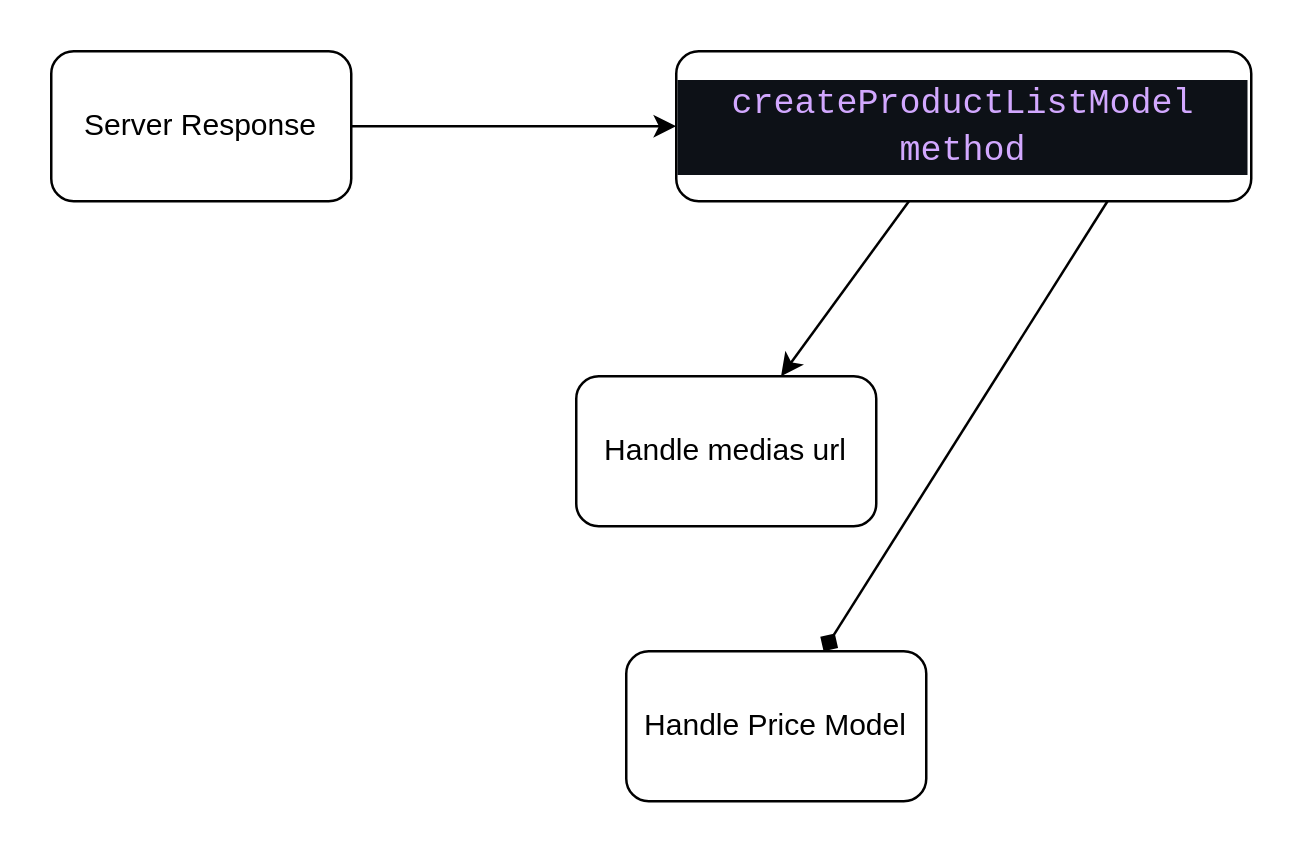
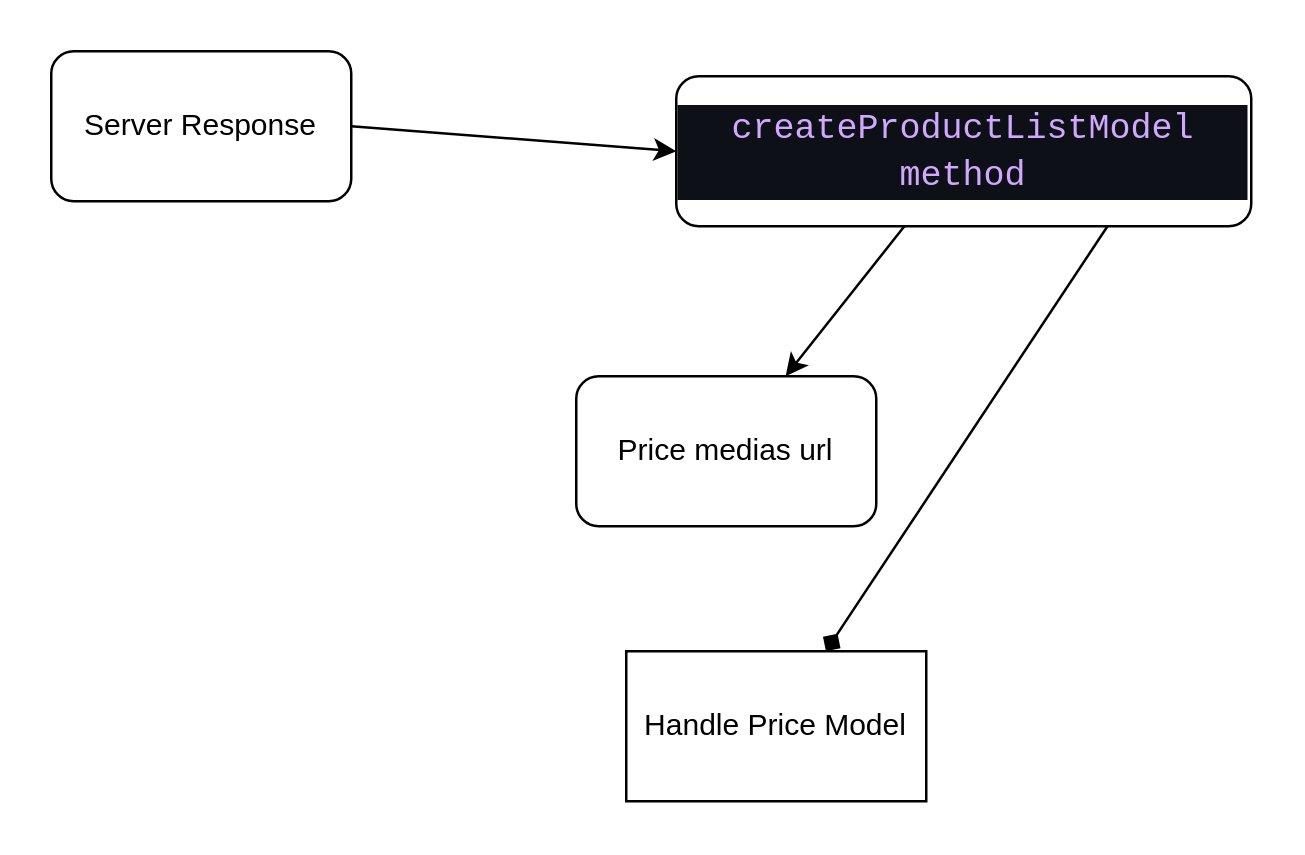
node "createProductListModel method": moved (964, 126) -> (964, 151)
node "Handle medias url": label "Handle medias url" -> "Price medias url"
node "Handle Price Model": shape rounded rectangle -> rectangle
